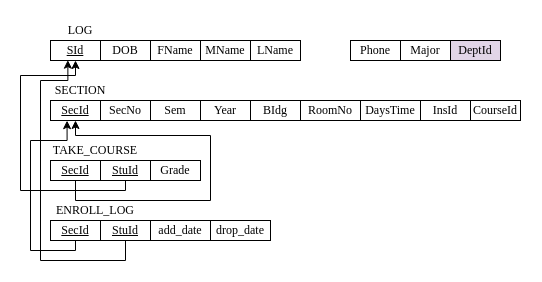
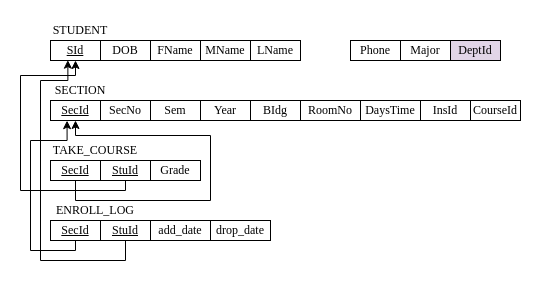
node "LOG": label "LOG" -> "STUDENT"
